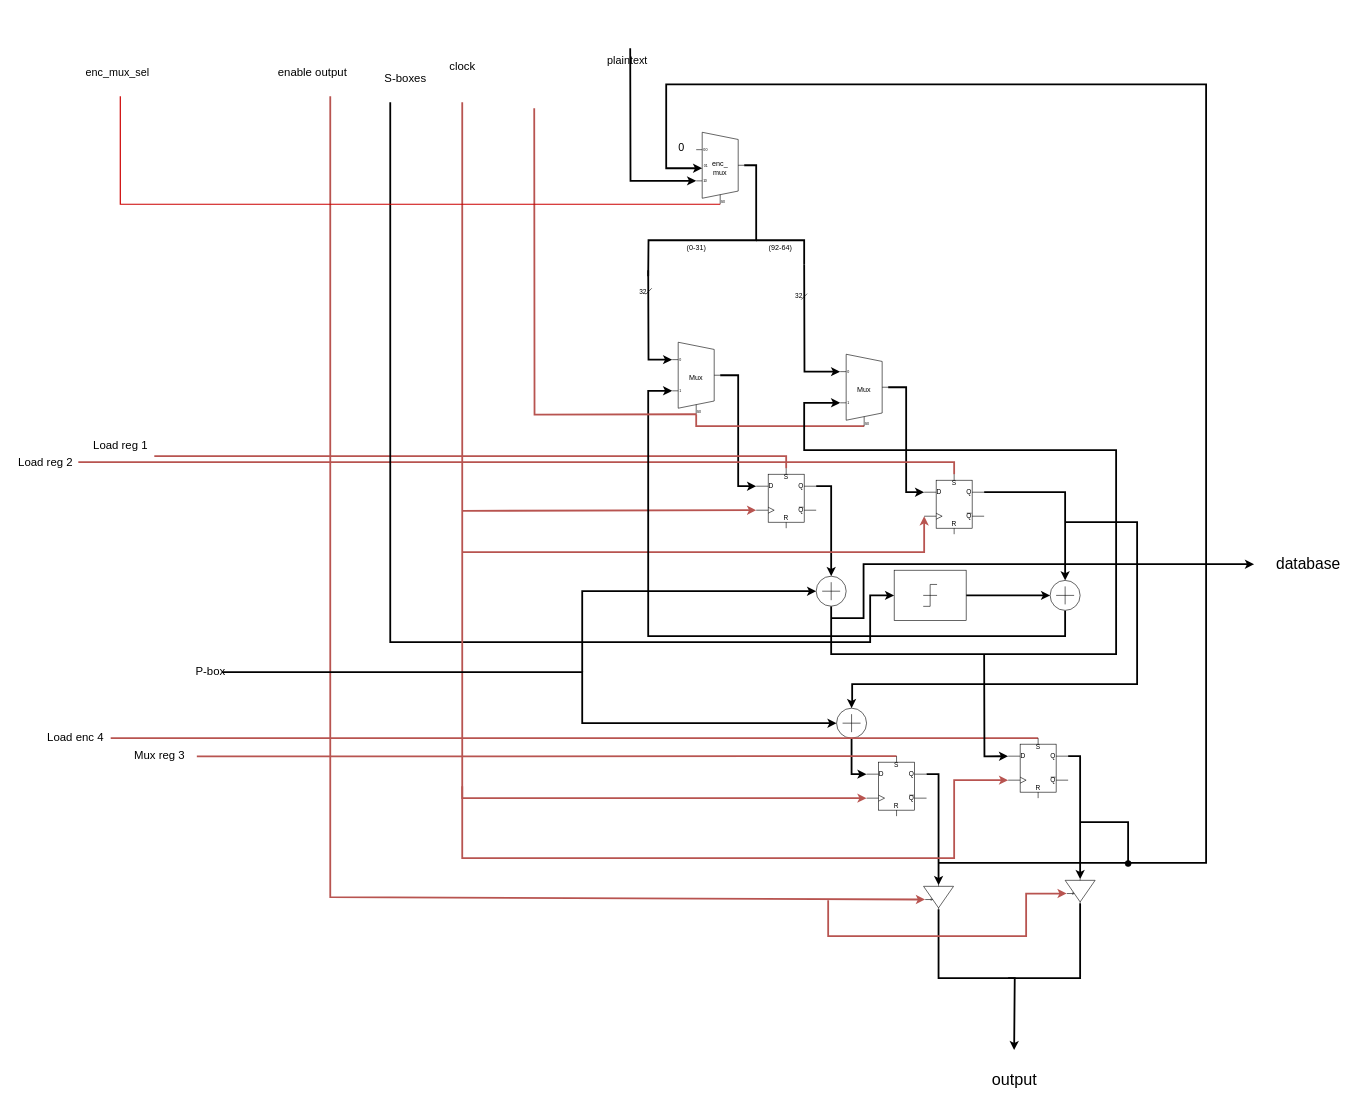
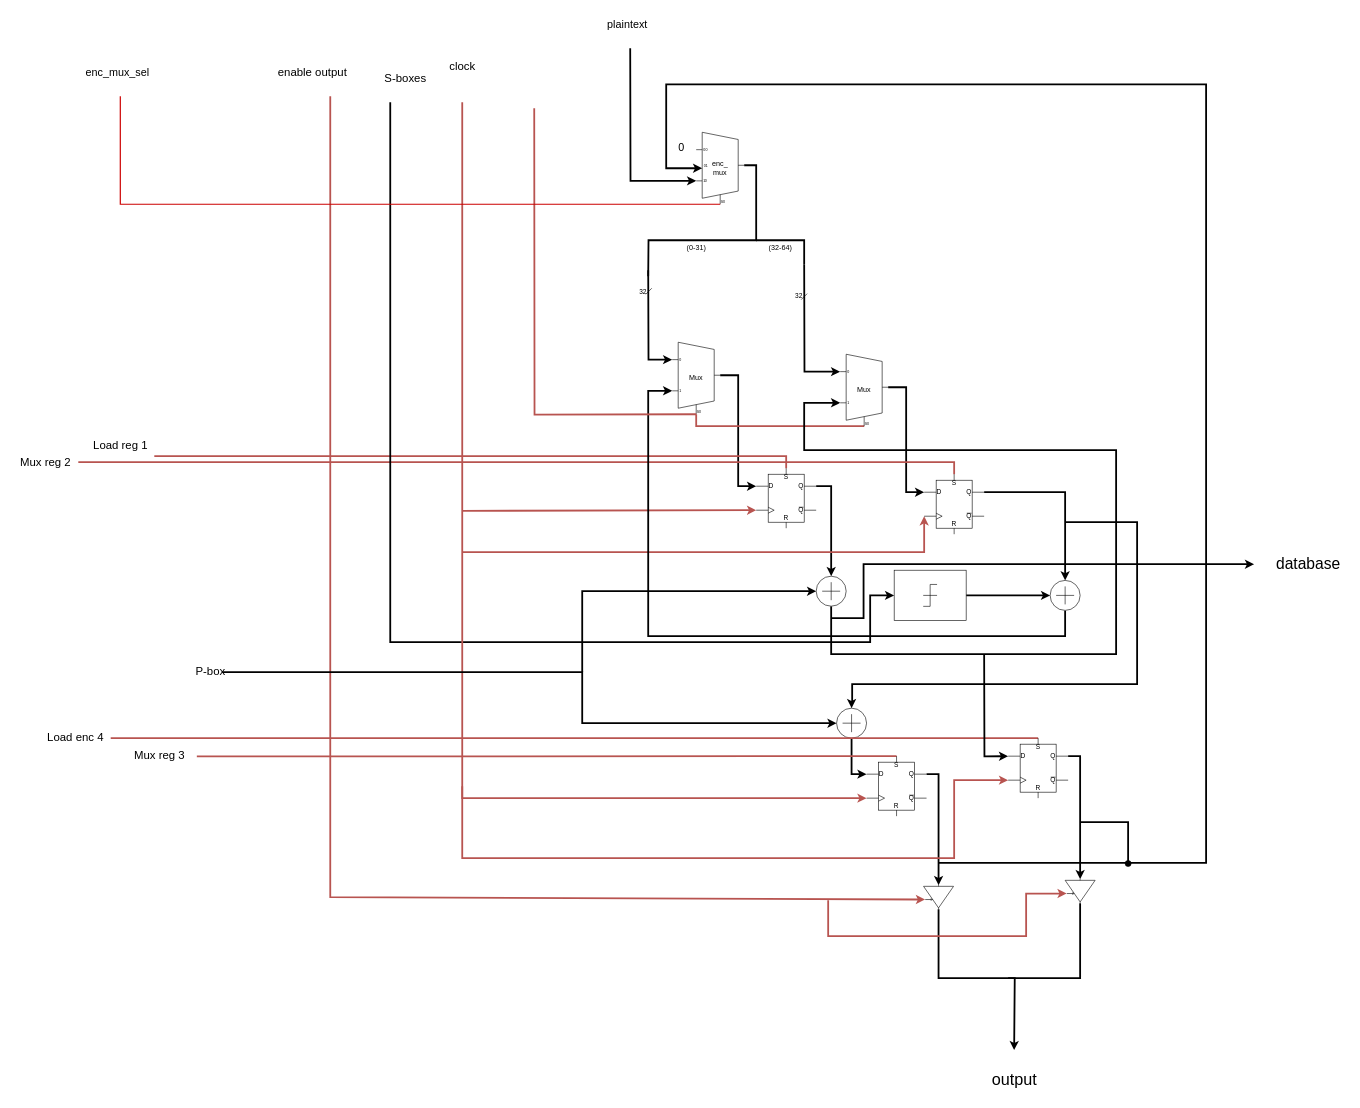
node "plaintext": moved (627, 60) -> (627, 24)
node "(92-64)": label "(92-64)" -> "(32-64)"
node "Load reg 2": label "Load reg 2" -> "Mux reg 2"
